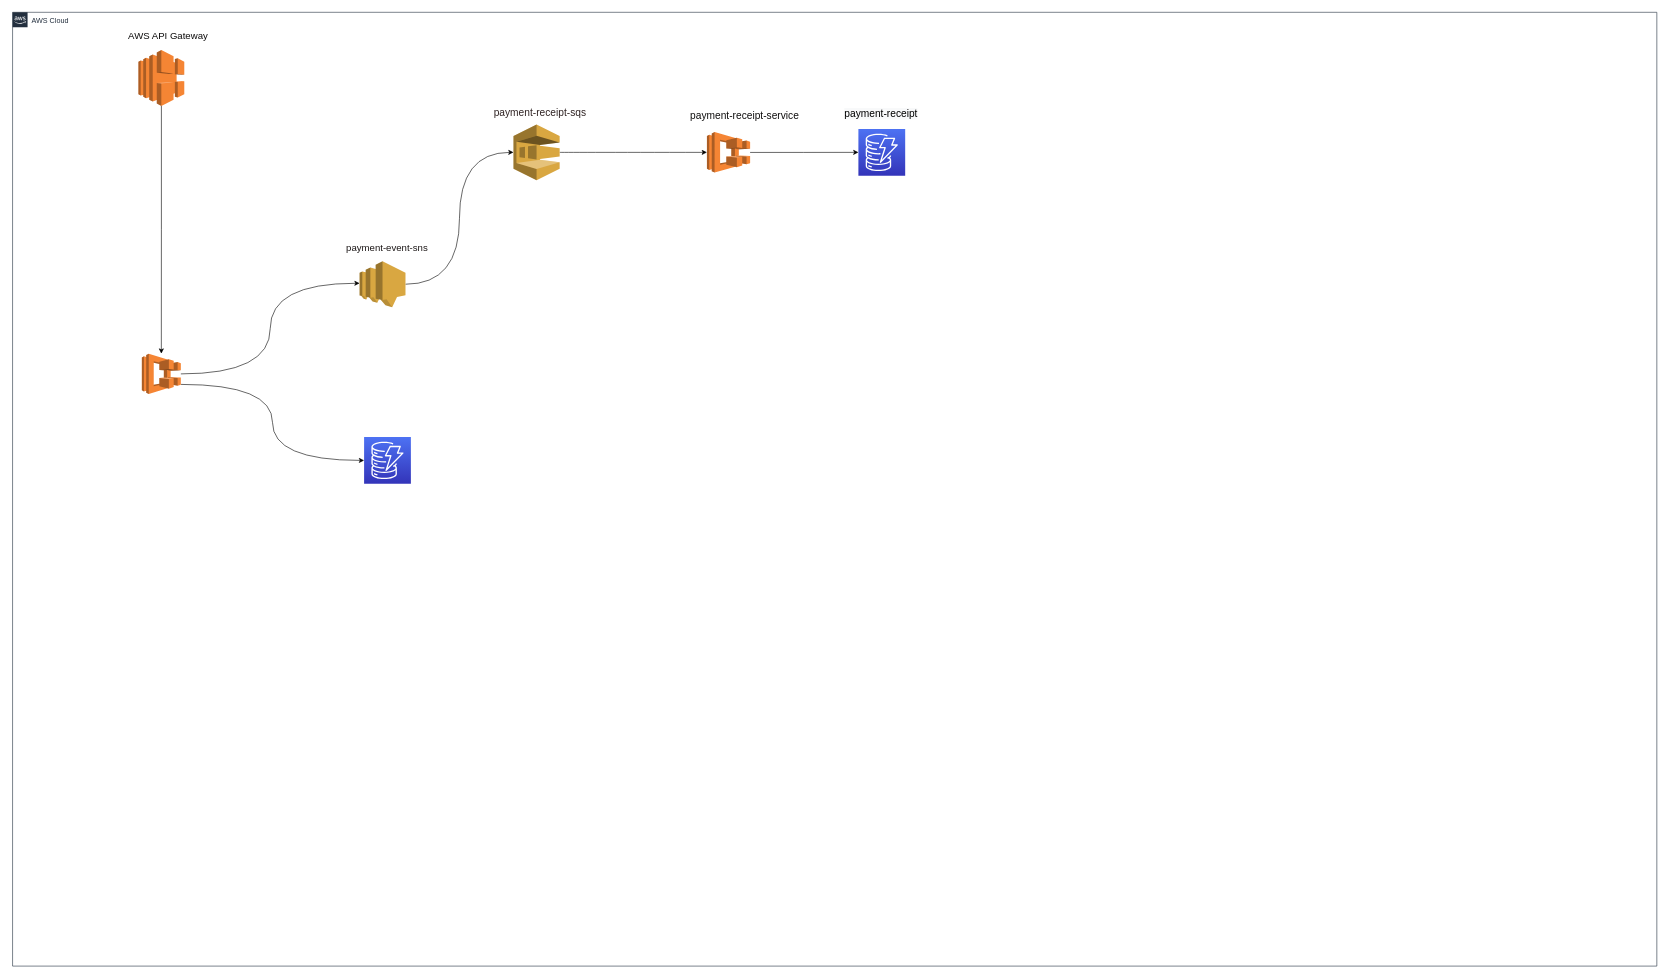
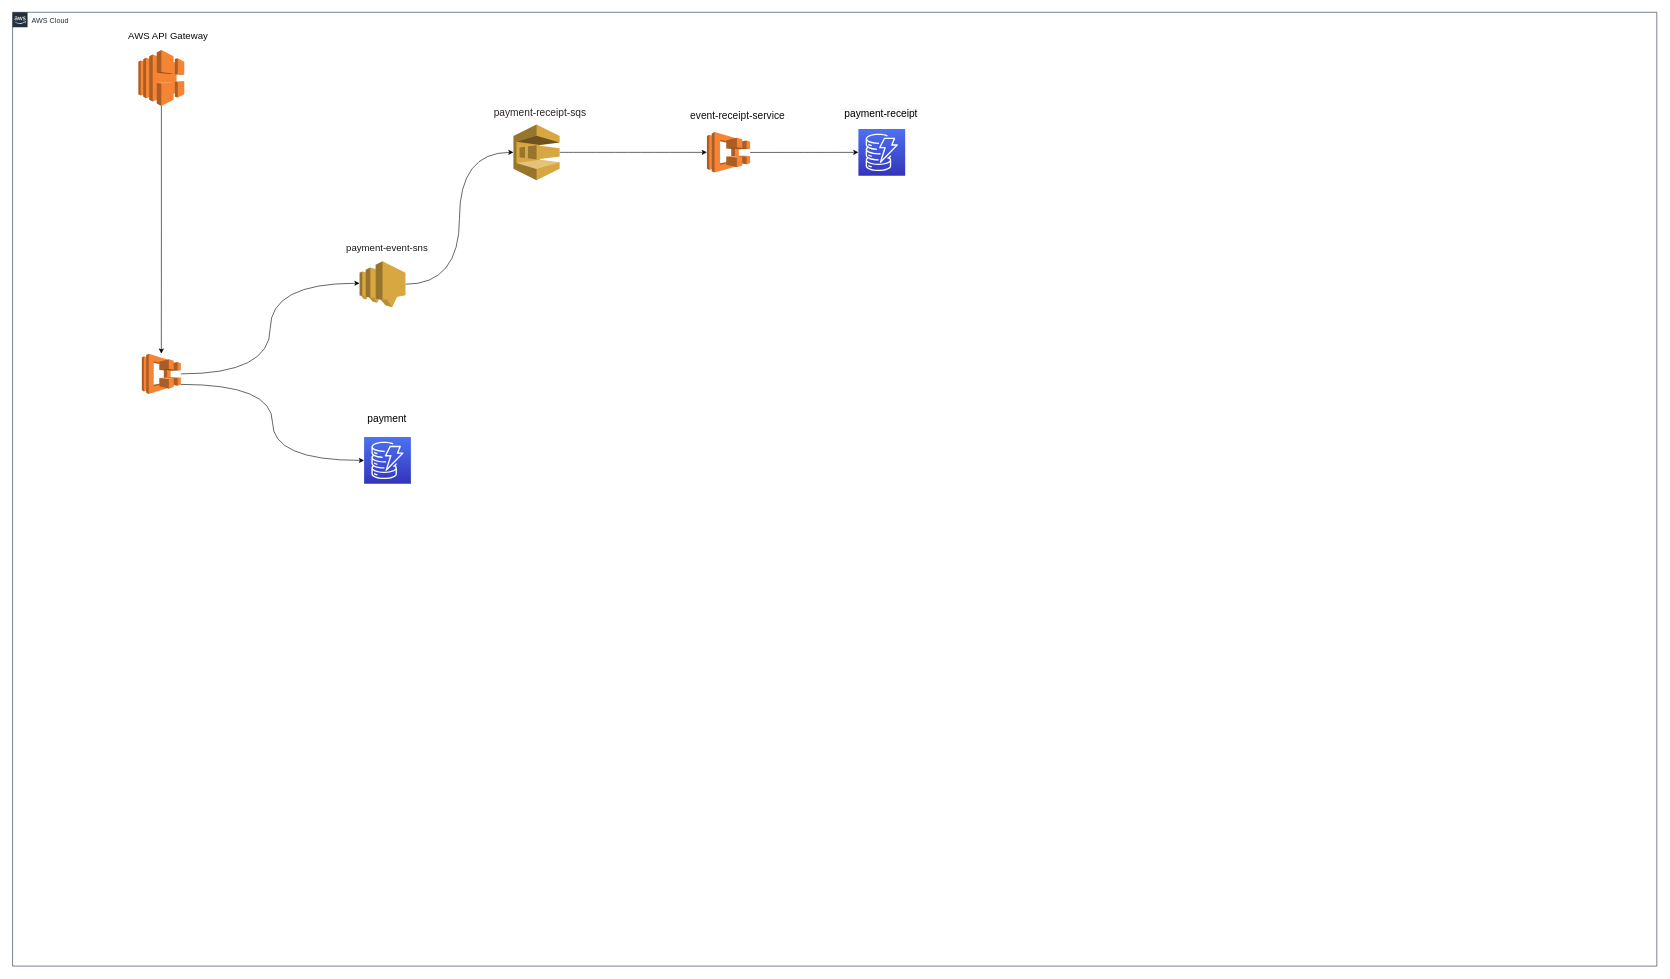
node "payment-receipt-service": label "payment-receipt-service" -> "event-receipt-service"
node "payment": added
